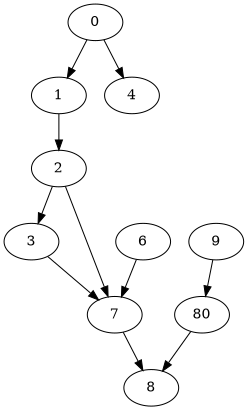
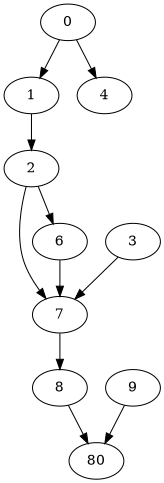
edge "2" -> "3": now "2" -> "6"
edge "80" -> "8": reversed
